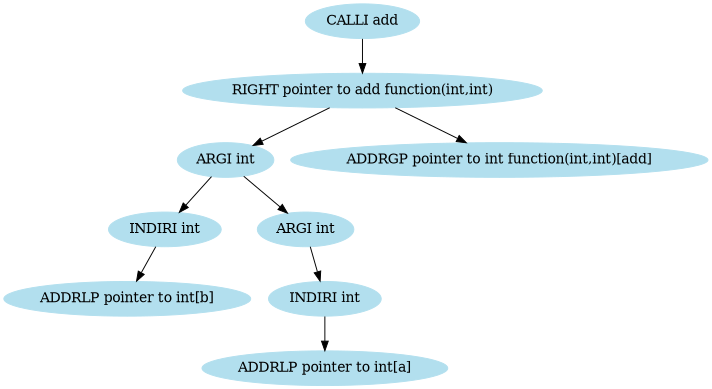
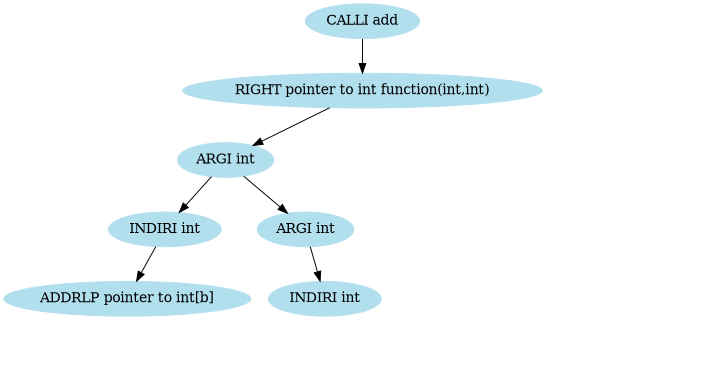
node "RIGHT pointer to add function(int,int)": label "RIGHT pointer to add function(int,int)" -> "RIGHT pointer to int function(int,int)"
node "ADDRGP pointer to int function(int,int)[add]": removed
node "ADDRLP pointer to int[a]": removed
